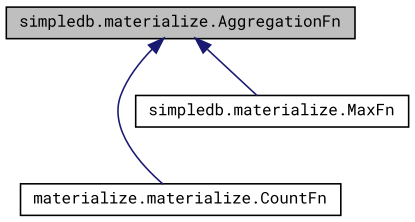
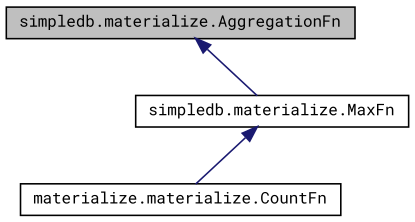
edge "materialize.materialize.CountFn" -> "simpledb.materialize.AggregationFn": now "materialize.materialize.CountFn" -> "simpledb.materialize.MaxFn"
